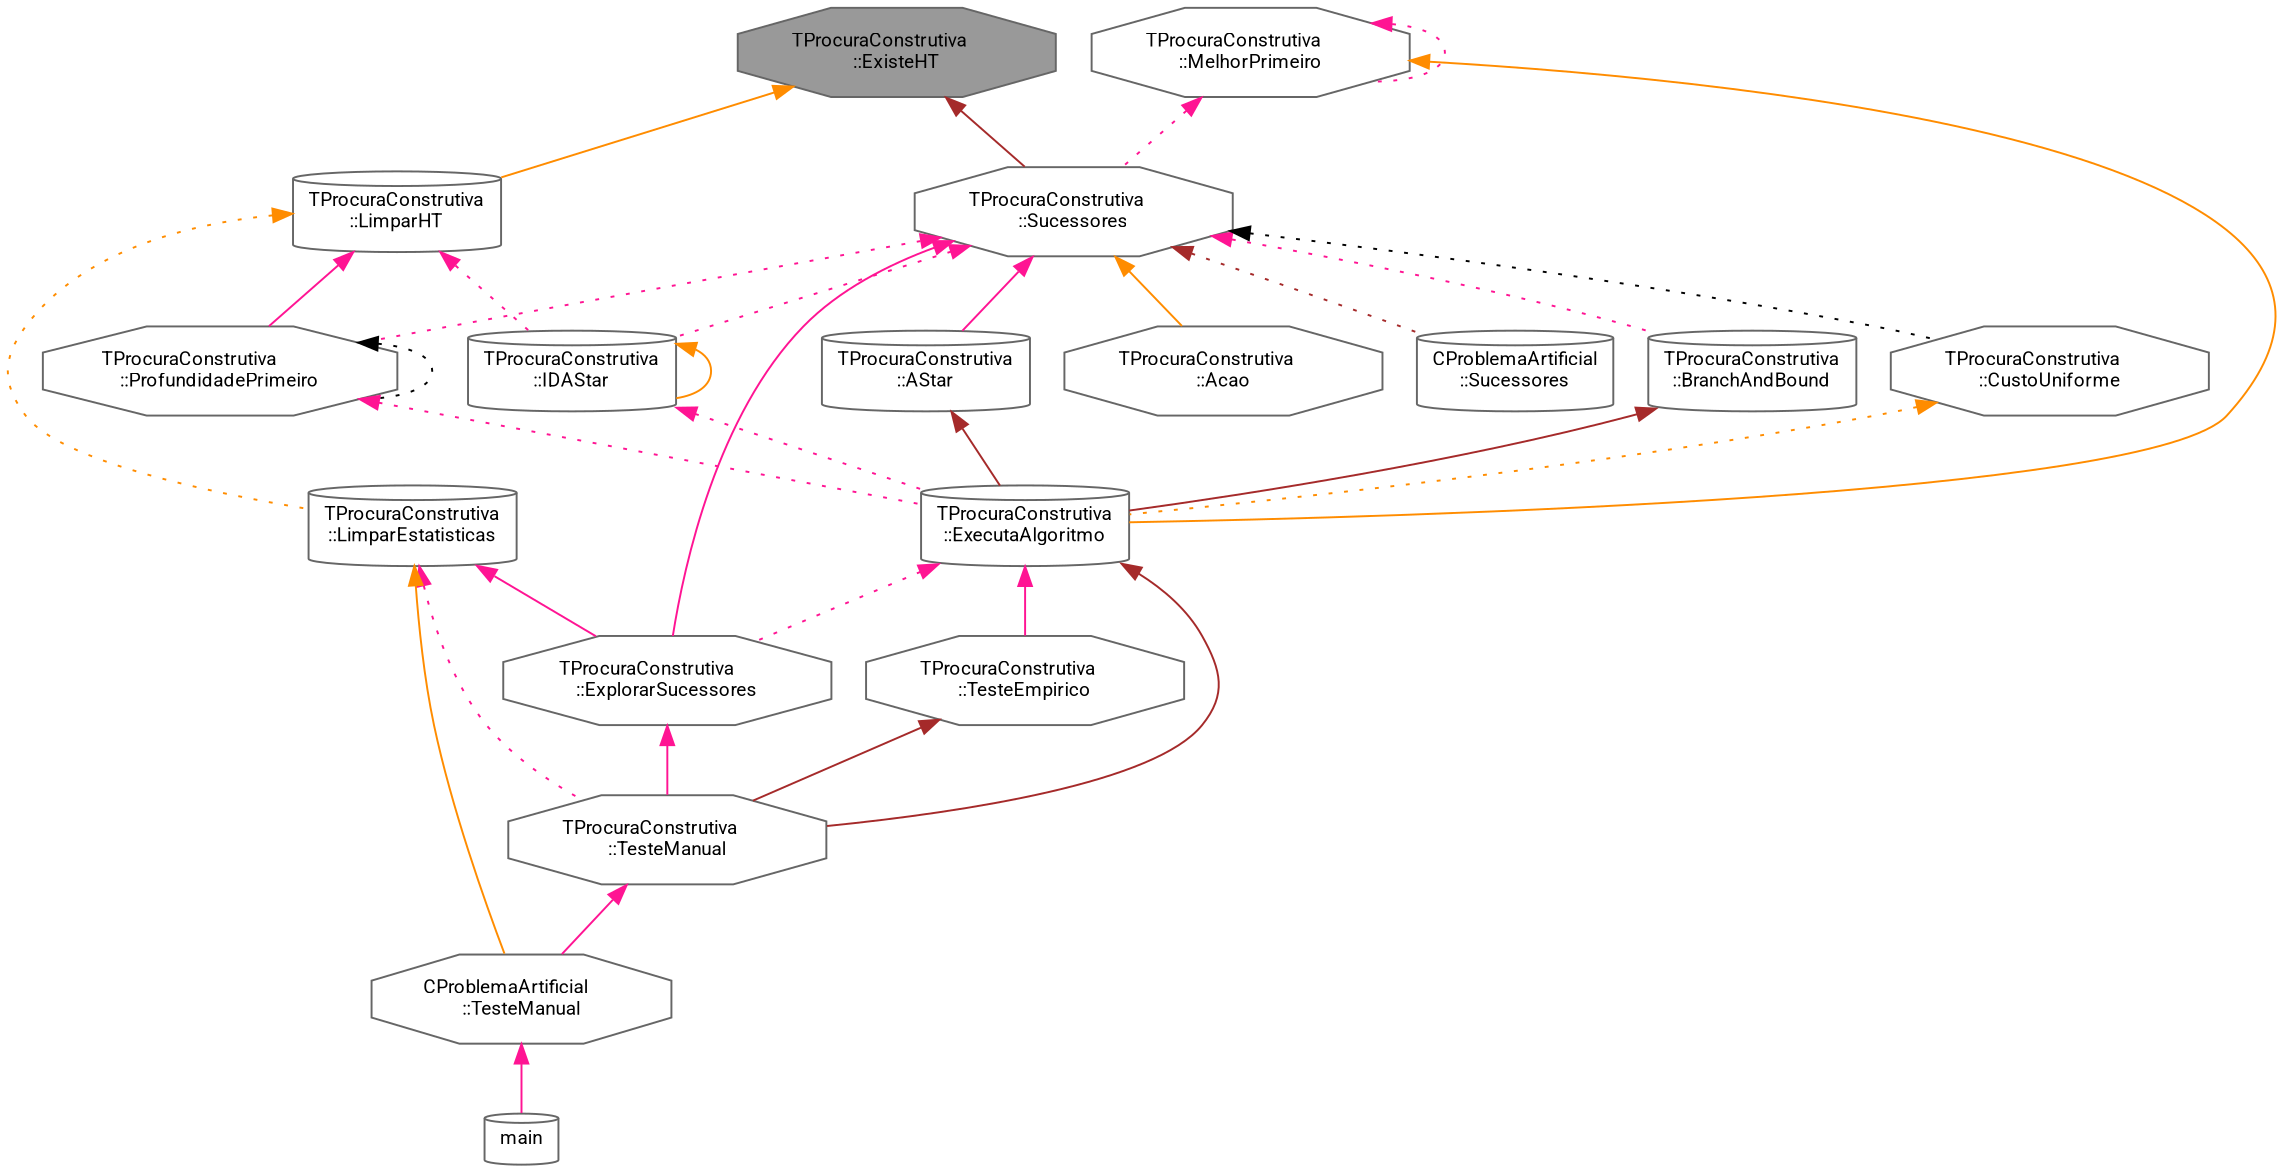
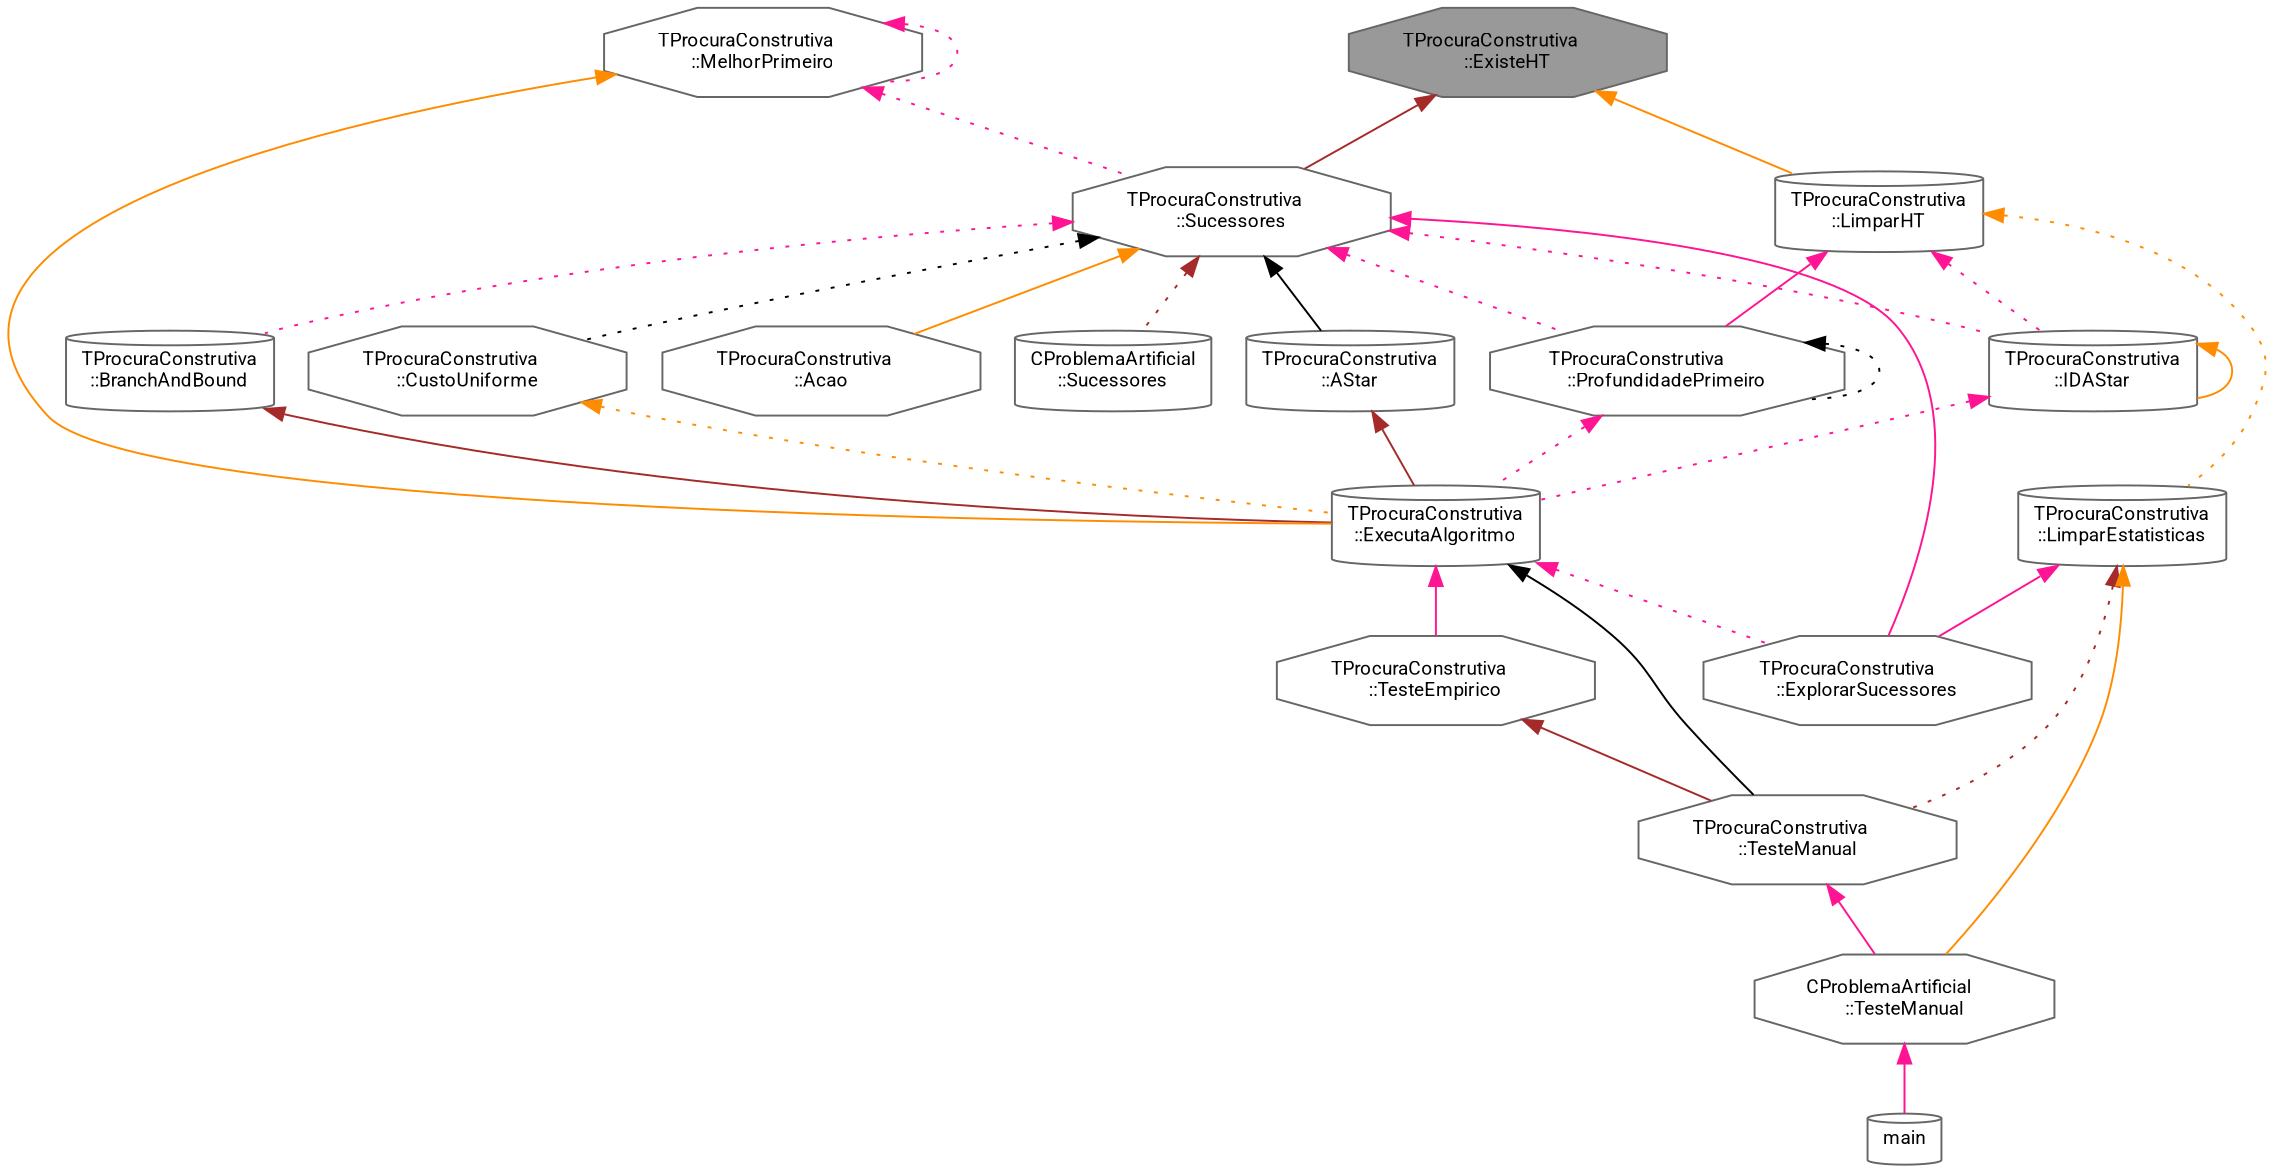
edge "TProcuraConstrutiva ::AStar" -> "TProcuraConstrutiva ::Sucessores": color deeppink -> black
edge "TProcuraConstrutiva ::TesteManual" -> "TProcuraConstrutiva ::LimparEstatisticas": color deeppink -> brown
edge "TProcuraConstrutiva ::TesteManual" -> "TProcuraConstrutiva ::ExplorarSucessores": removed
edge "TProcuraConstrutiva ::TesteManual" -> "TProcuraConstrutiva ::ExecutaAlgoritmo": color brown -> black
